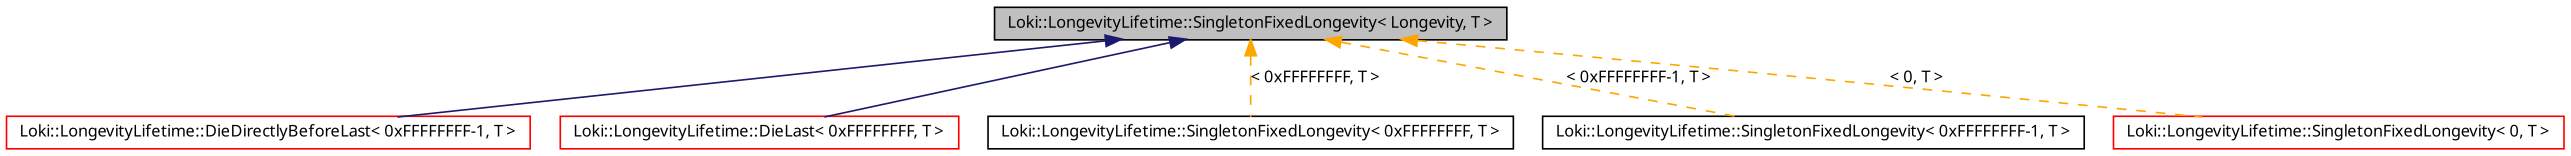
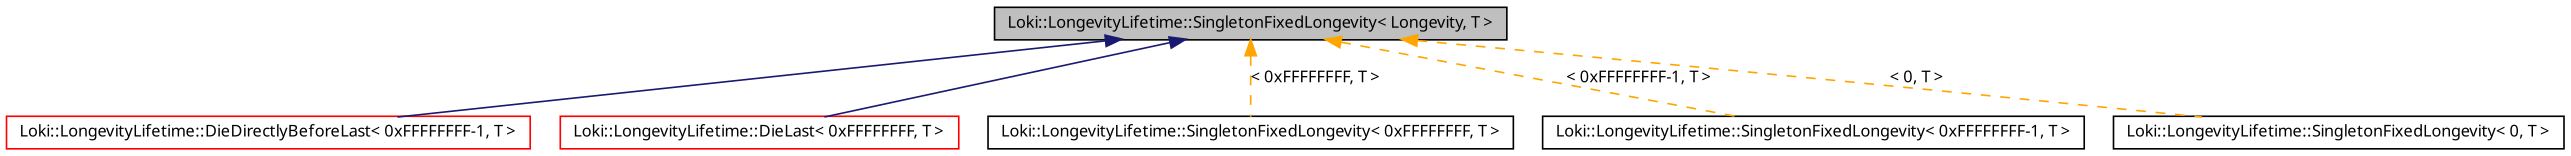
node "Loki::LongevityLifetime::SingletonFixedLongevity< 0, T >": color red -> black
